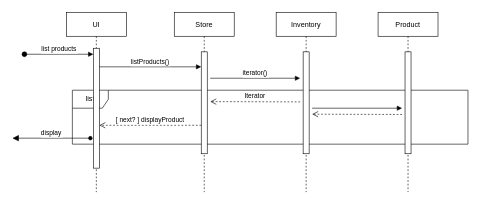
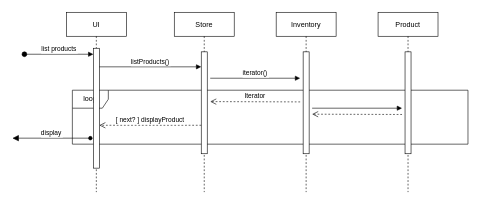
node "list": label "list" -> "loop"
